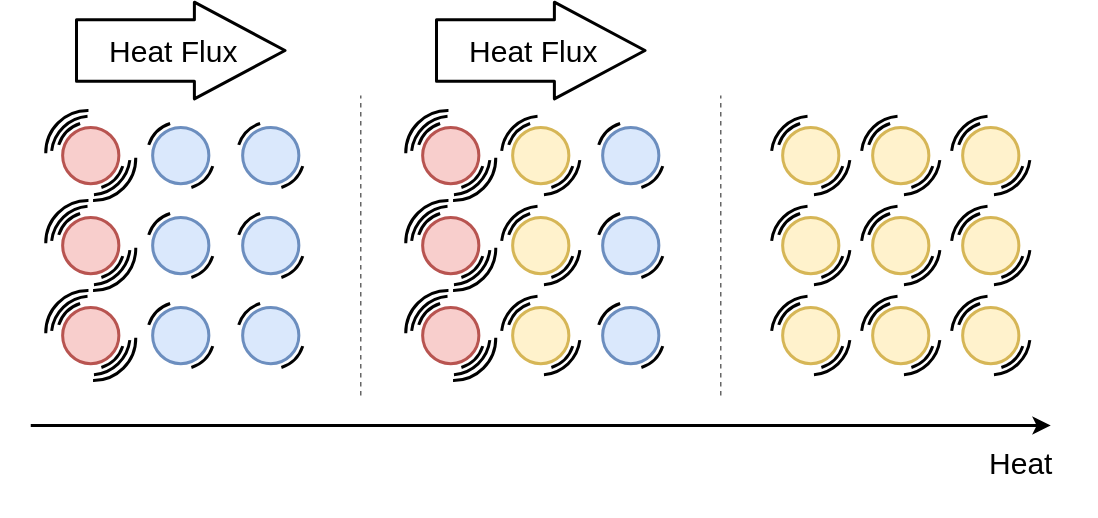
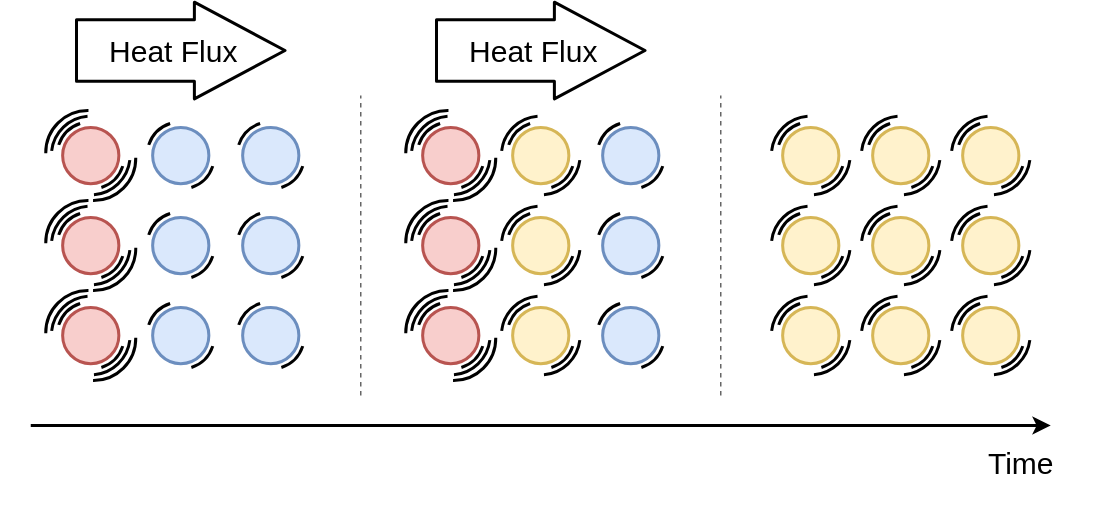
node "Heat": label "Heat" -> "Time"
